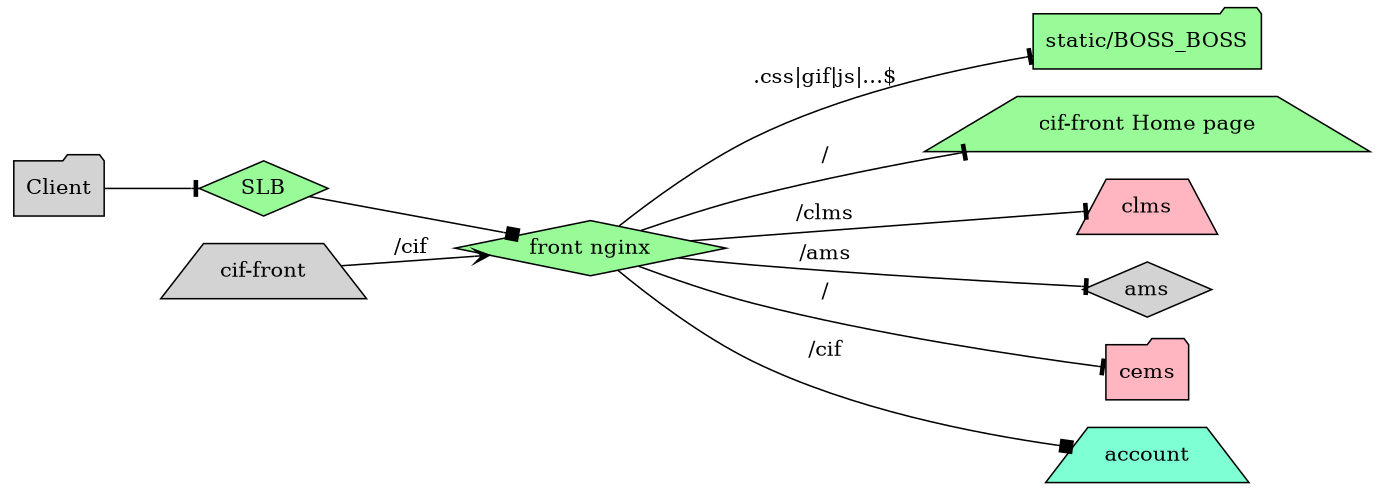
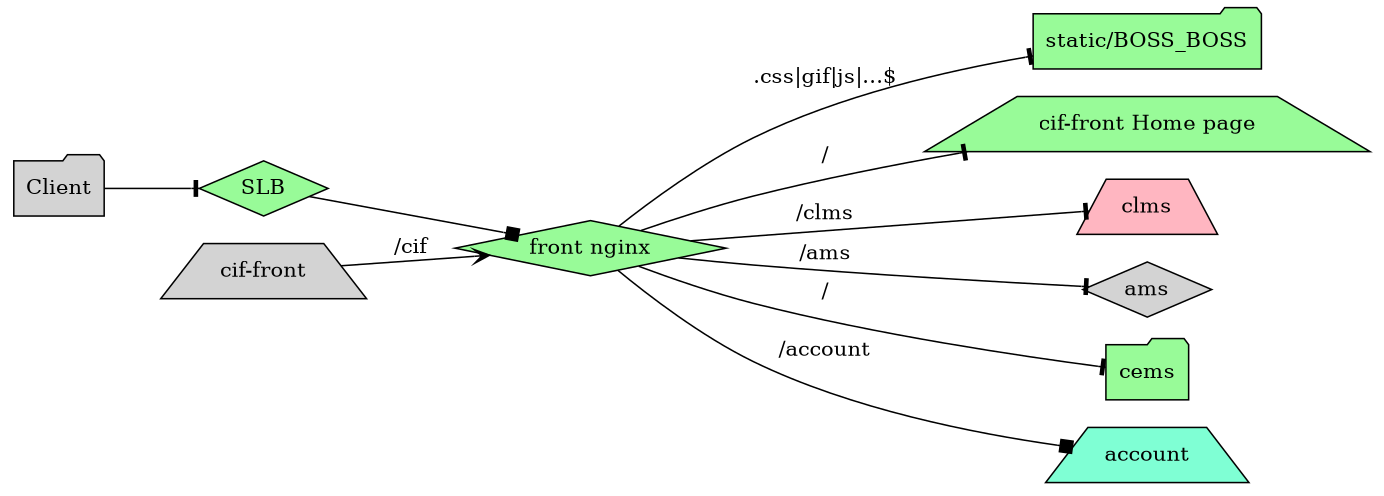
edge "front nginx" -> "account": label "/cif" -> "/account"
node "cems": fillcolor lightpink -> palegreen
